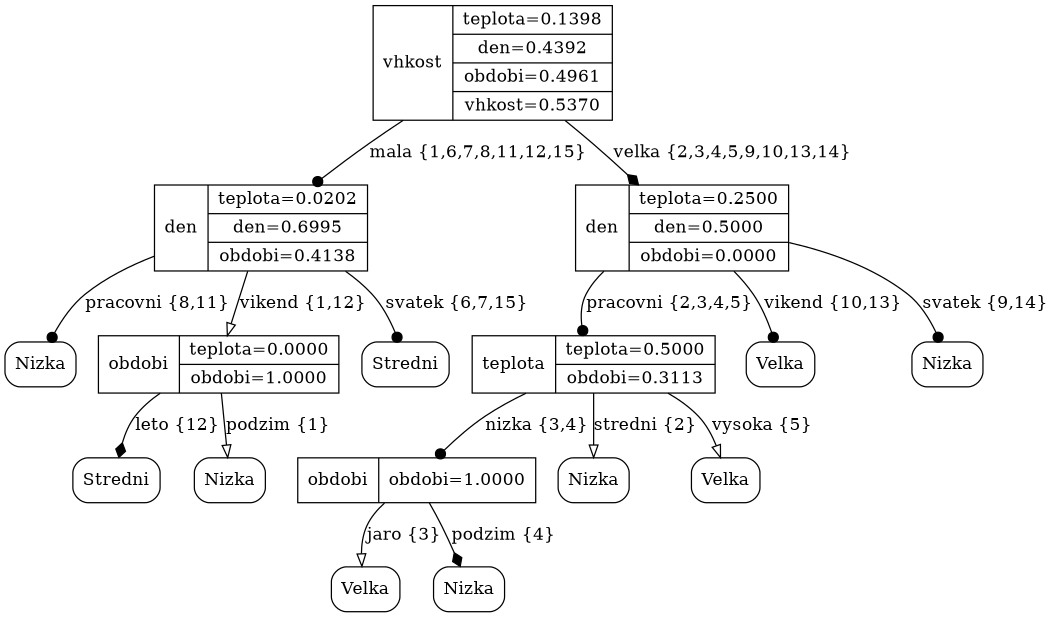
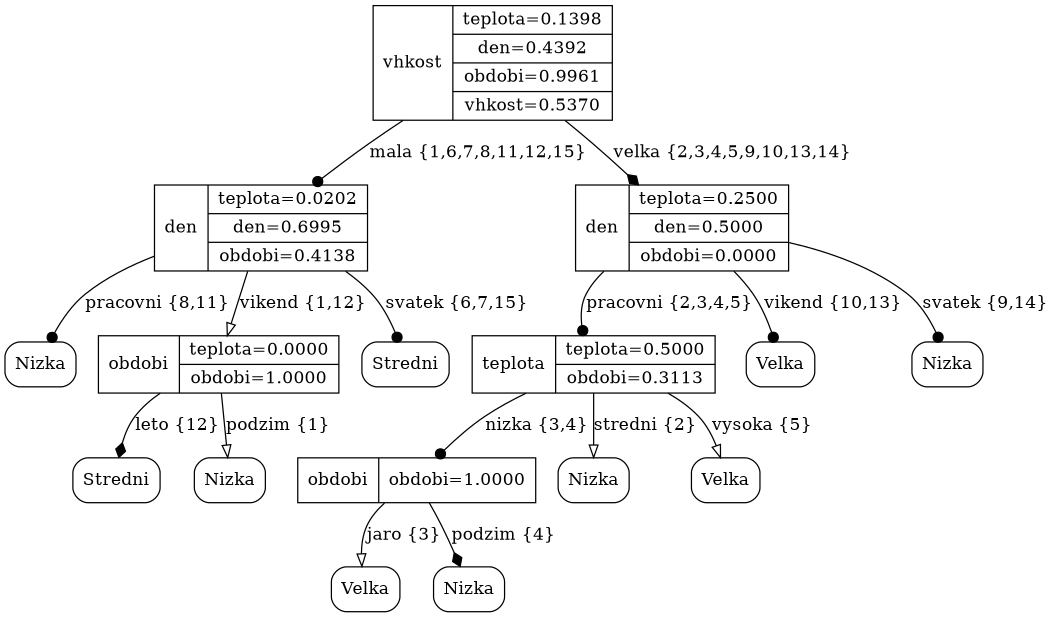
node "vhkost": text "obdobi=0.4961" -> "obdobi=0.9961"
